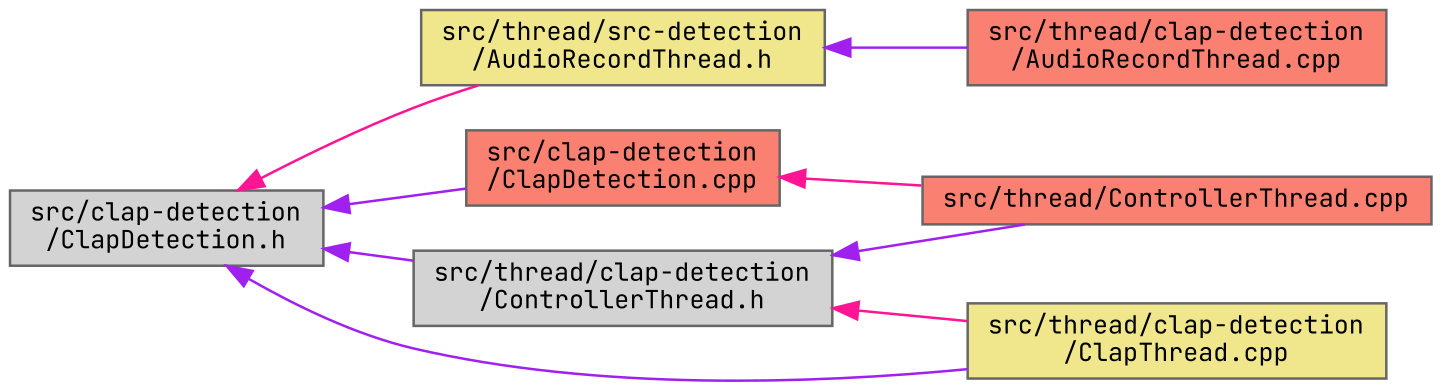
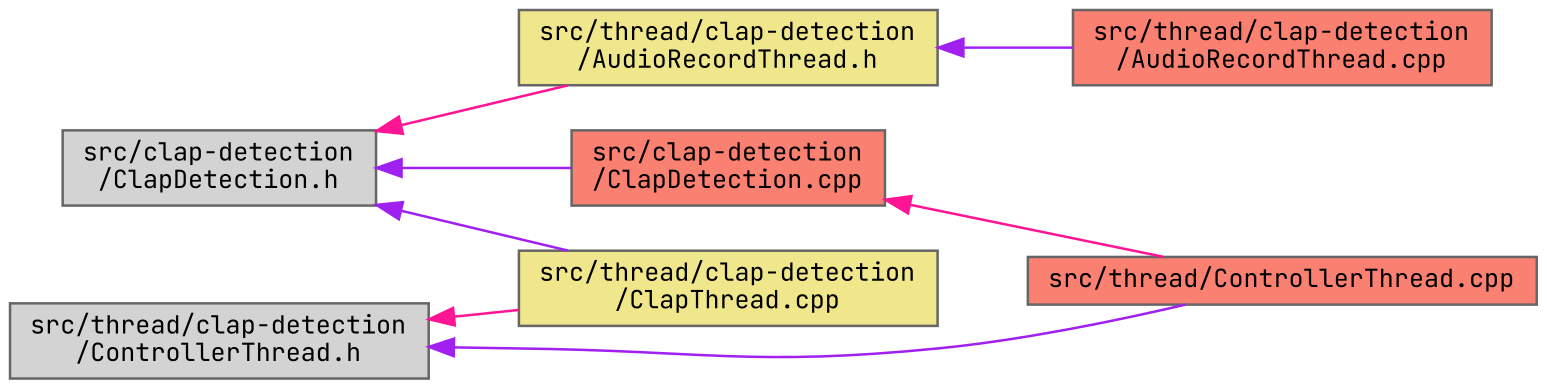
node "src/thread/src-detection /AudioRecordThread.h": label "src/thread/src-detection /AudioRecordThread.h" -> "src/thread/clap-detection /AudioRecordThread.h"
edge "src/thread/clap-detection /ControllerThread.h" -> "src/clap-detection /ClapDetection.h": removed
